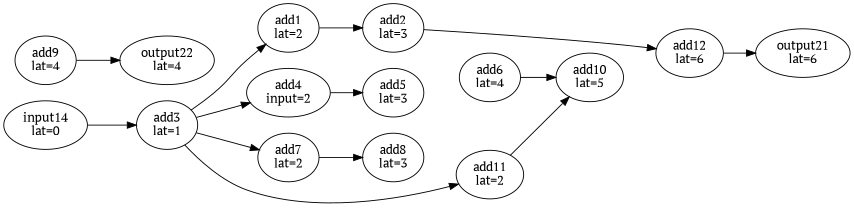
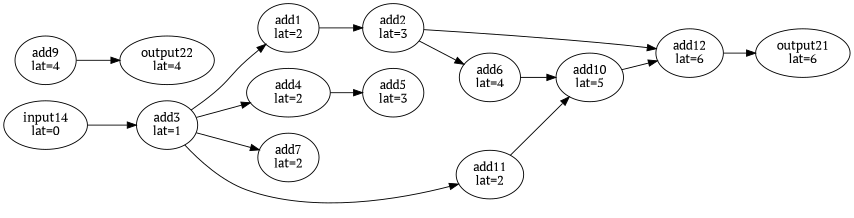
edge "add2 lat=3" -> "add6 lat=4": added
edge "add10 lat=5" -> "add12 lat=6": added
node "add4 input=2": label "add4 input=2" -> "add4 lat=2"
node "add8 lat=3": removed
